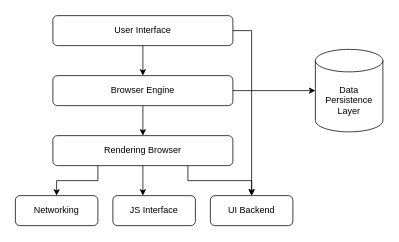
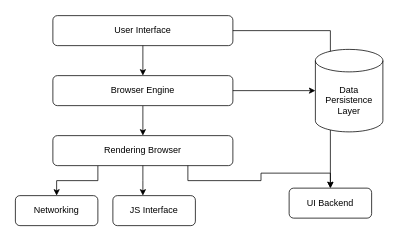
node "UI Backend": moved (252, 210) -> (330, 203)
